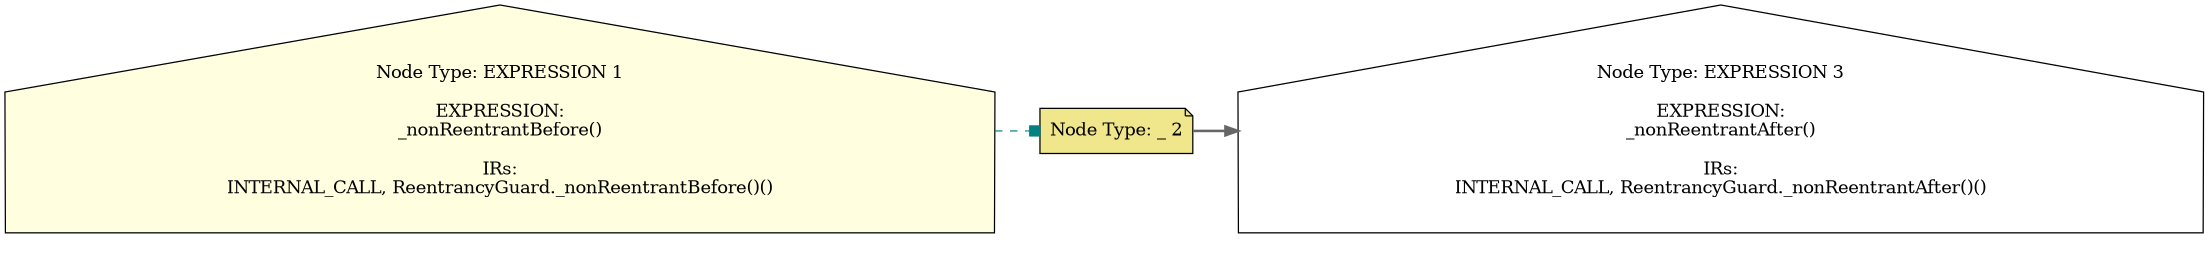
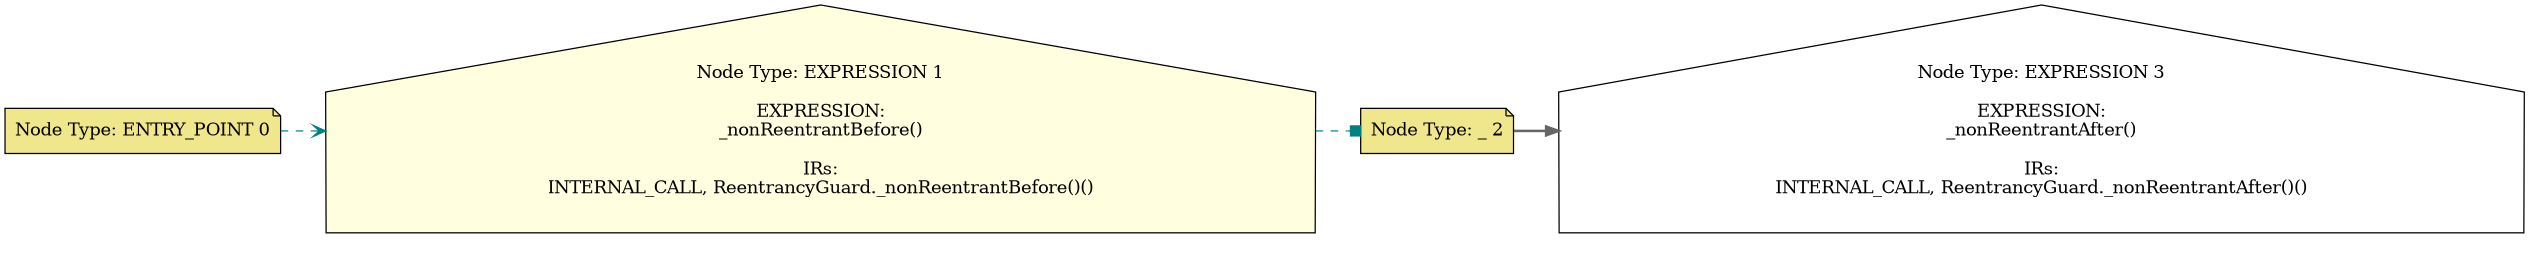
node "Node Type: ENTRY_POINT 0": added
